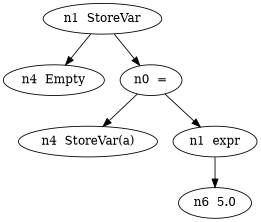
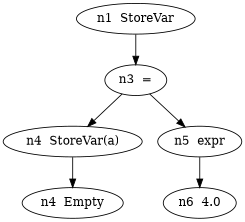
edge "n1  StoreVar" -> "n4  Empty": now "n4  StoreVar(a)" -> "n4  Empty"
node "n0  =": label "n0  =" -> "n3  ="
node "n1  expr": label "n1  expr" -> "n5  expr"
node "n6  5.0": label "n6  5.0" -> "n6  4.0"
